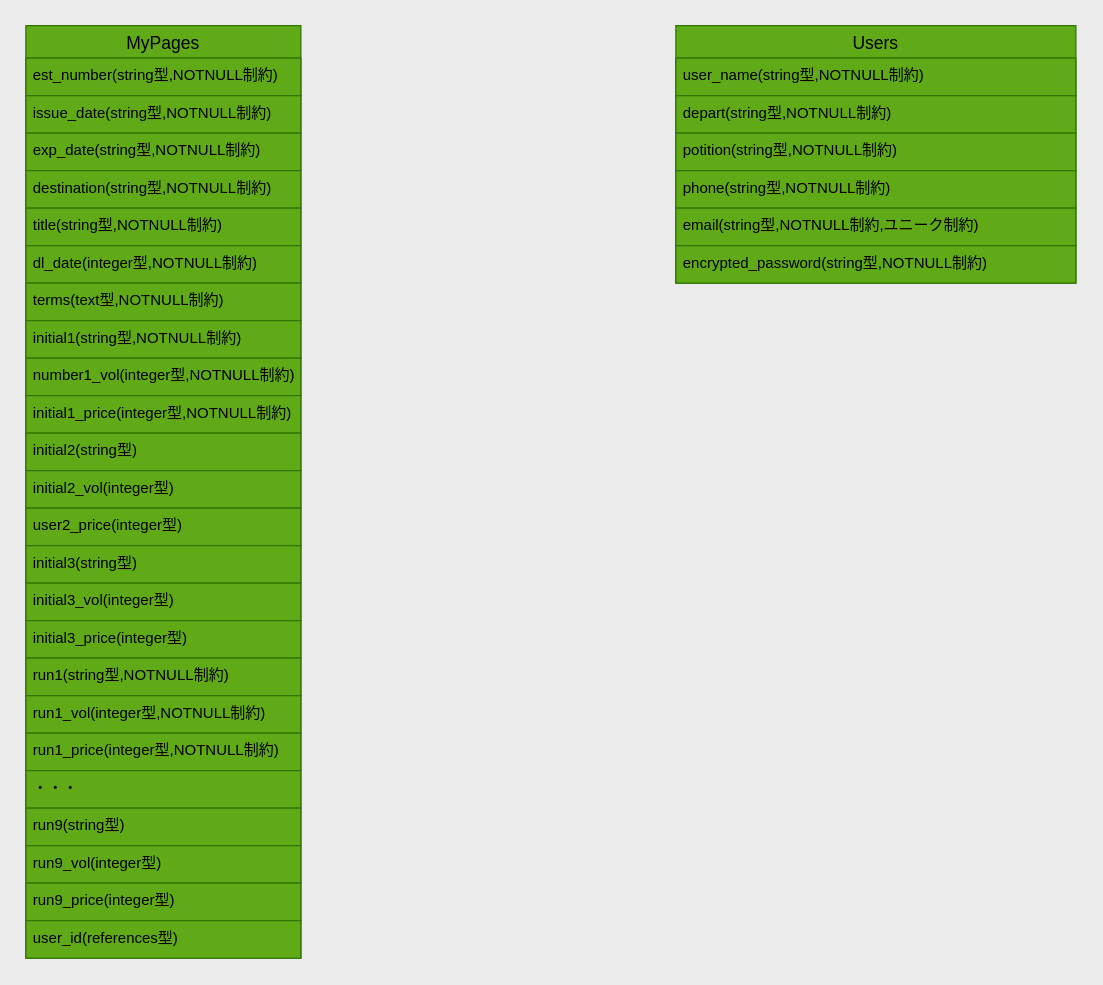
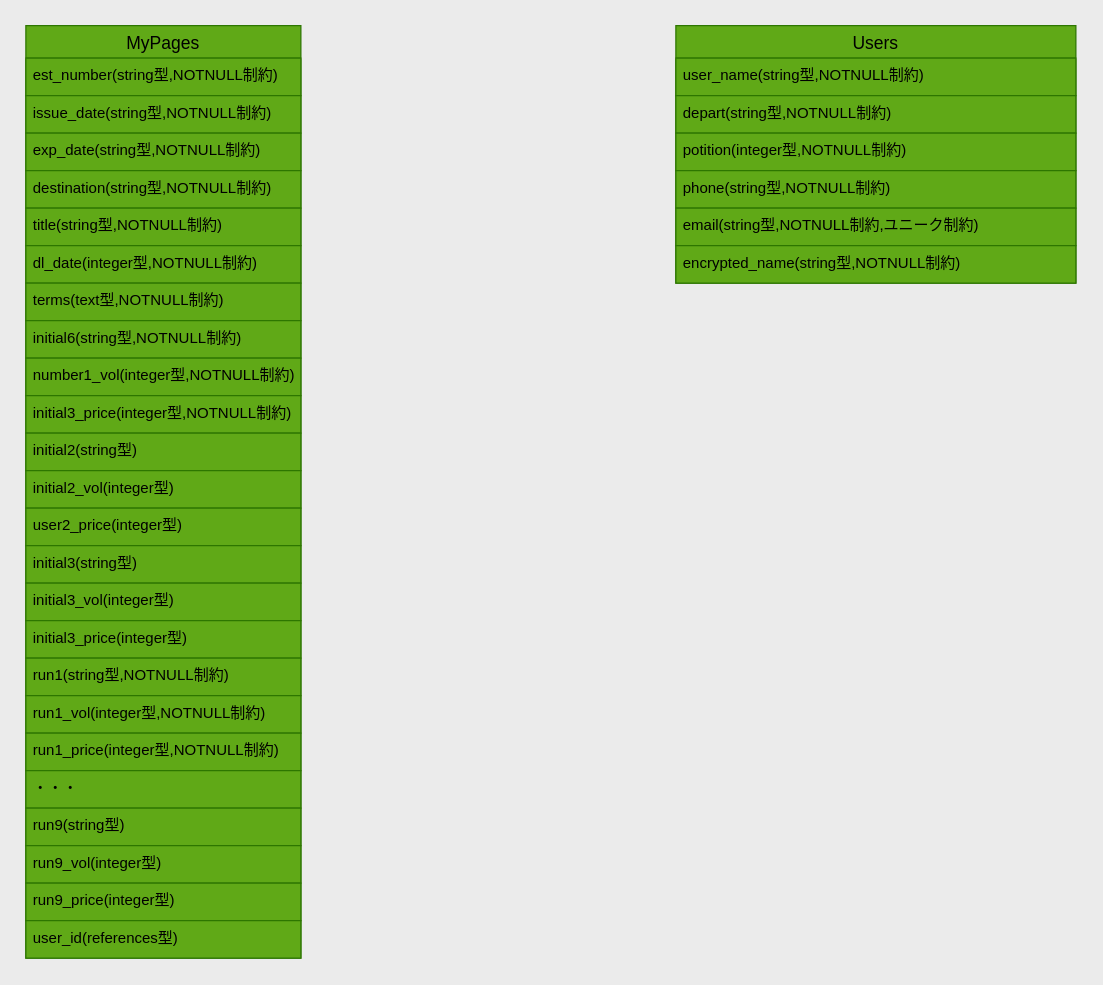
node "potition(string型,NOTNULL制約)": label "potition(string型,NOTNULL制約)" -> "potition(integer型,NOTNULL制約)"
node "encrypted_password(string型,NOTNULL制約)": label "encrypted_password(string型,NOTNULL制約)" -> "encrypted_name(string型,NOTNULL制約)"
node "initial1(string型,NOTNULL制約)": label "initial1(string型,NOTNULL制約)" -> "initial6(string型,NOTNULL制約)"
node "initial1_price(integer型,NOTNULL制約)": label "initial1_price(integer型,NOTNULL制約)" -> "initial3_price(integer型,NOTNULL制約)"
